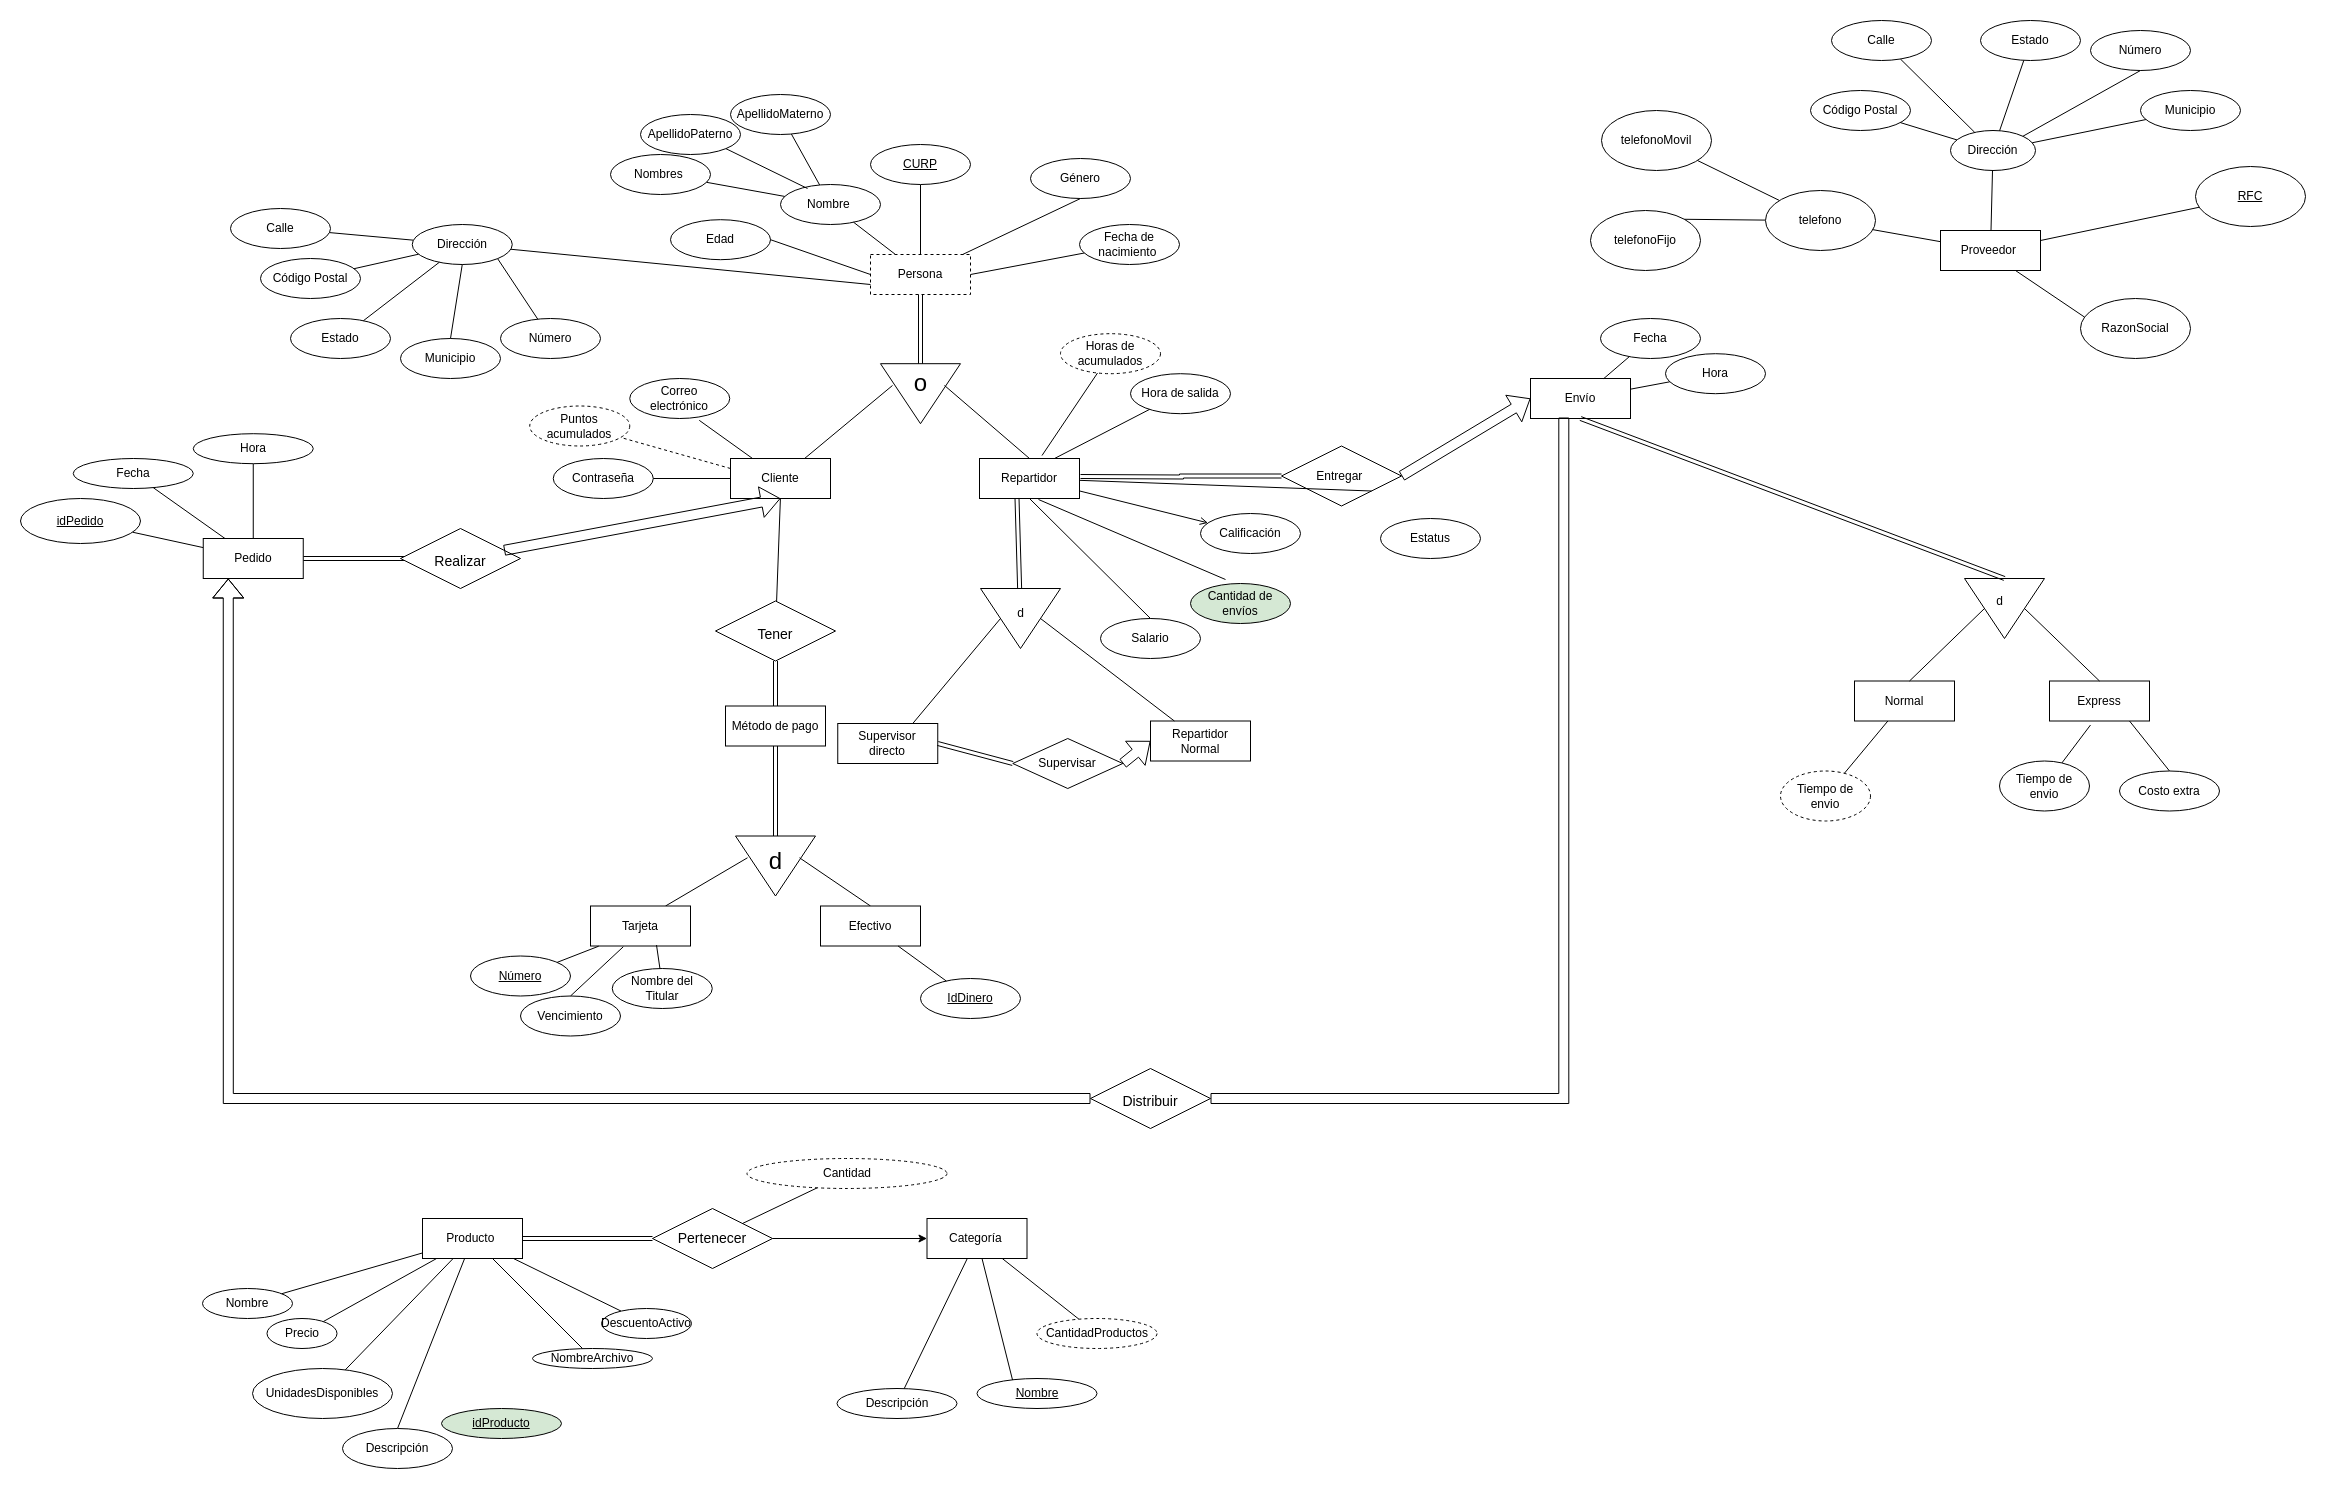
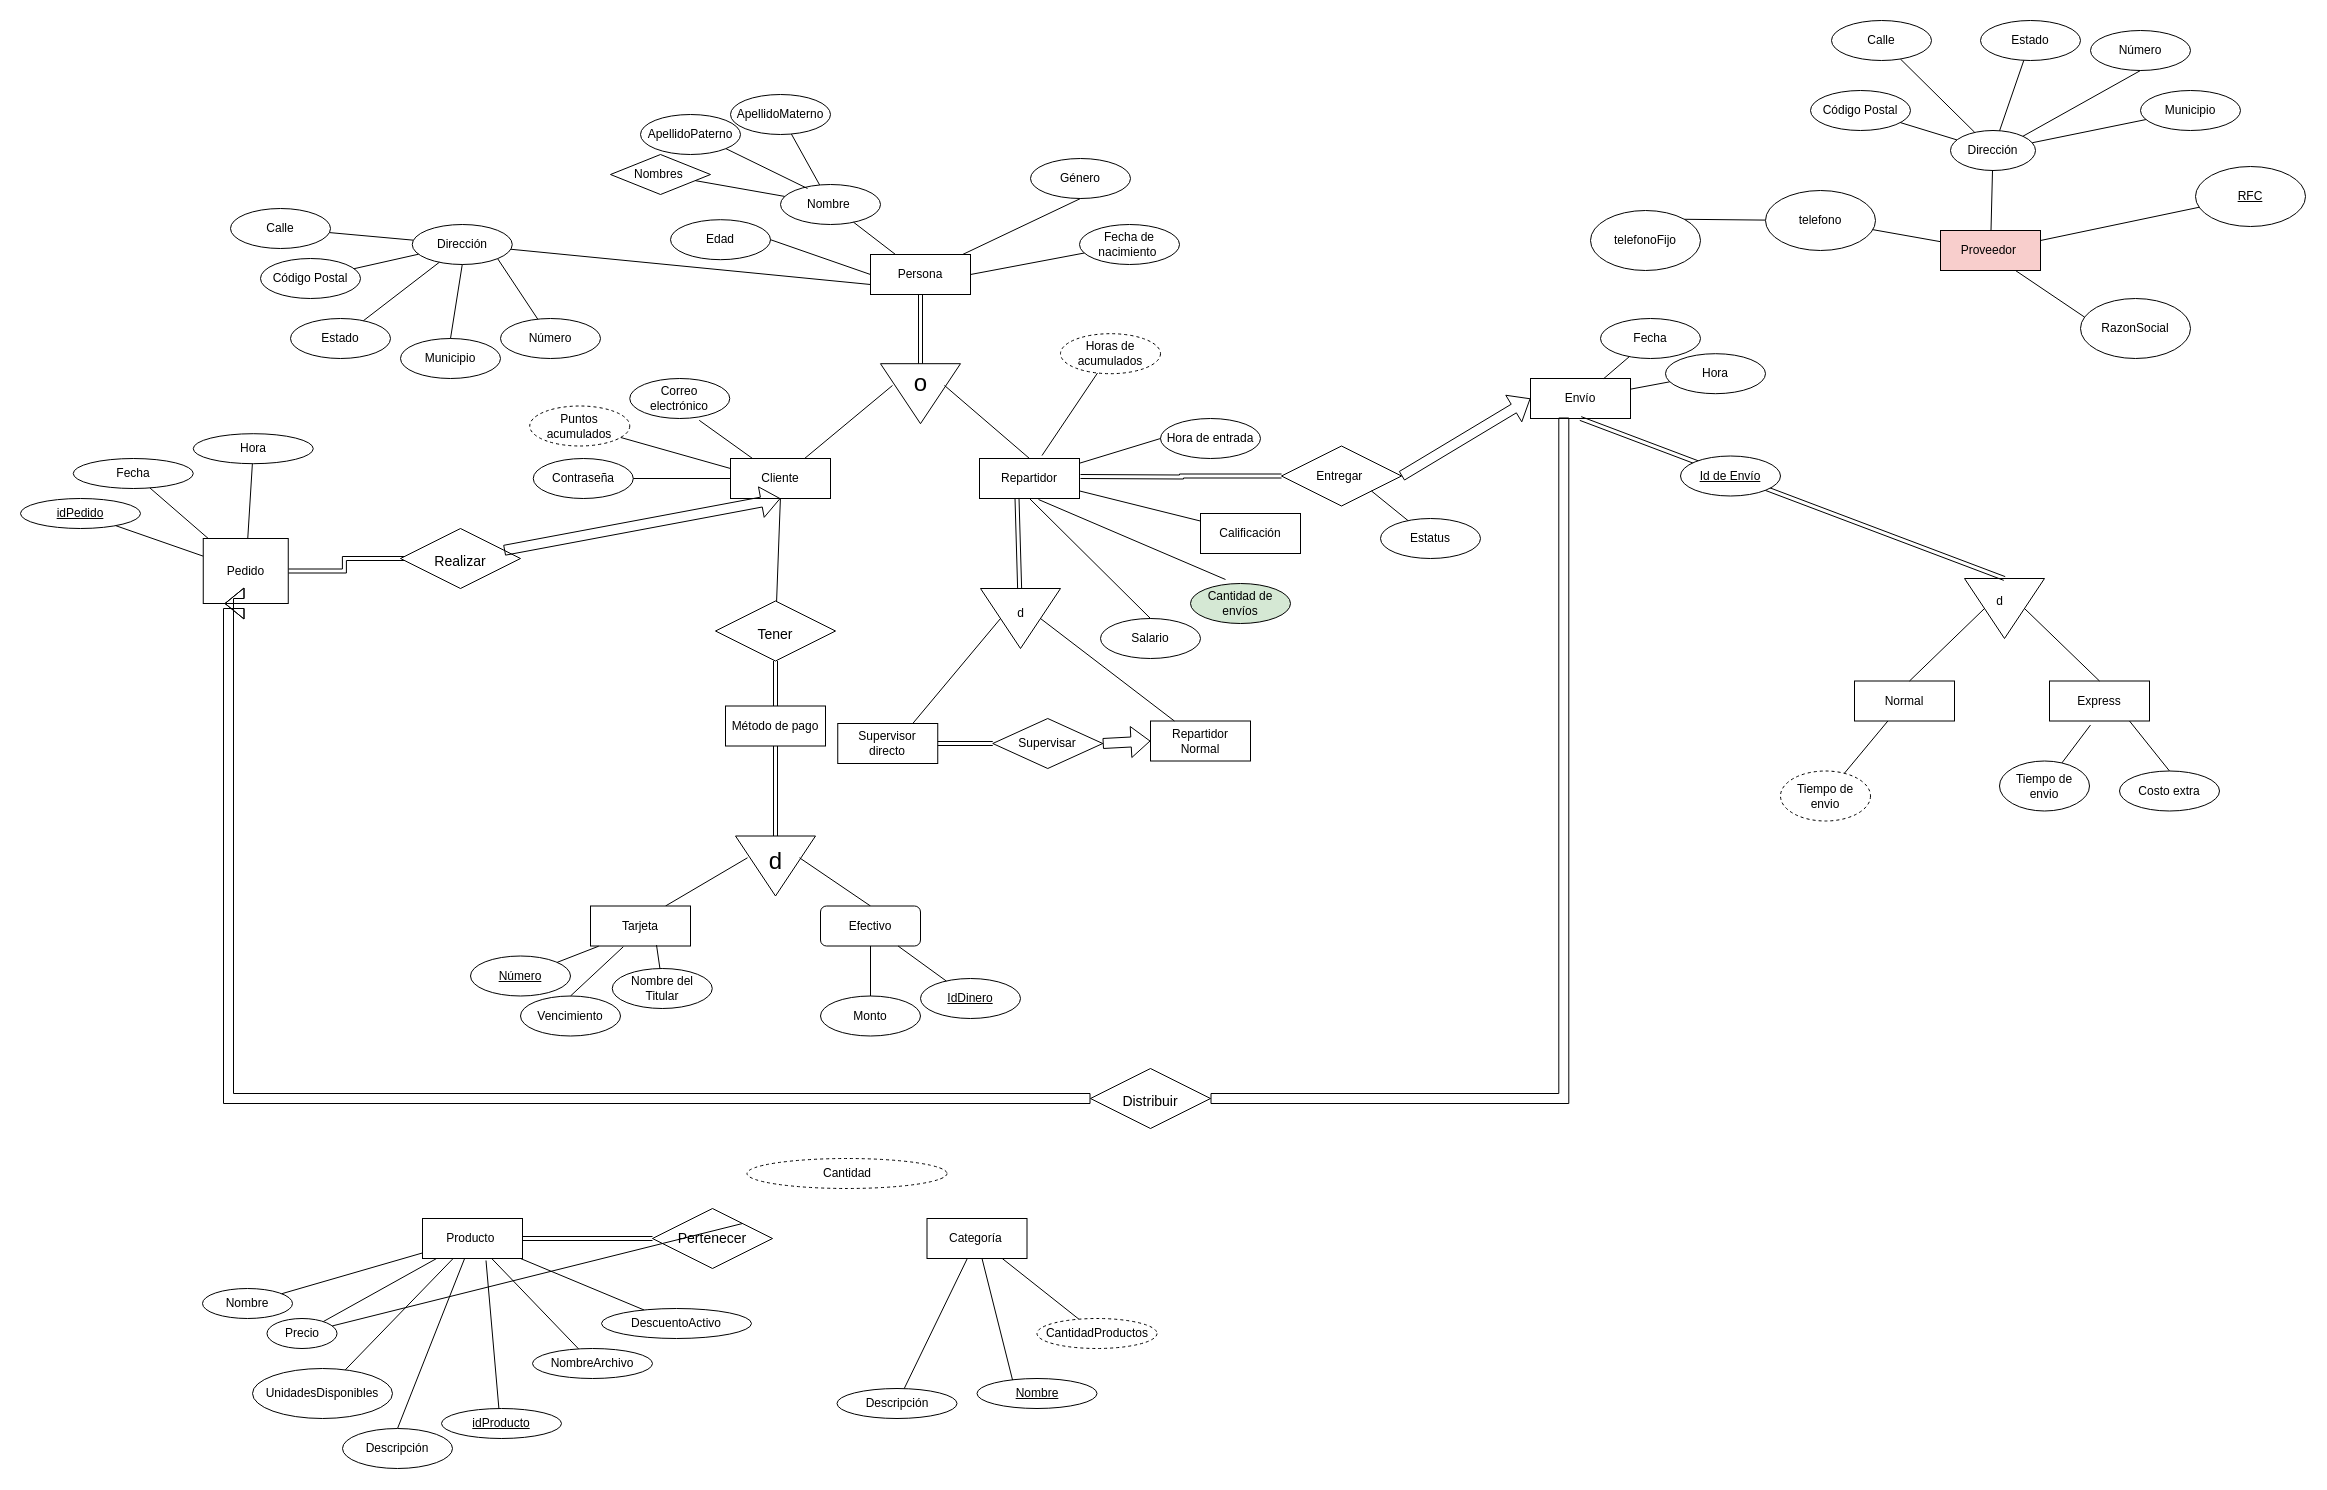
node "telefonoMovil": removed
node "CURP": removed
node "Nombres": shape ellipse -> diamond
edge "telefonoMovil" -- "telefono": removed
edge "CURP" -- "Persona": removed
node "Proveedor": fillcolor #ffffff -> #f8cecc
node "Persona": style dashed -> solid
node "Hora de salida": removed
edge "Hora de salida" -- "Repartidor": removed
node "Hora de entrada": added
edge "Hora de entrada" -- "Repartidor": added
edge "Puntos acumulados" -- "Cliente": style dashed -> solid
node "Id de Envío": added
node "Contraseña": moved (603, 479) -> (583, 479)
edge "Entregar" -- "Repartidor": now "Entregar" -- "Estatus"
node "idPedido": size 120x45 -> 120x30
edge "Repartidor" -> "Calificación": arrowhead open -> none
node "Calificación": shape ellipse -> rectangle
node "Pedido": size 100x40 -> 85x65
node "Supervisar": moved (1068, 764) -> (1048, 744)
node "Efectivo": shape rectangle -> rounded rectangle
edge "Efectivo" -- "Monto": added
node "Monto": added
edge "Cantidad" -- "Pertenecer": now "Precio" -- "Pertenecer"
edge "Pertenecer" -> "Categoría": removed
node "DescuentoActivo": size 90x30 -> 150x30
edge "Producto" -- "idProducto": added
node "NombreArchivo": size 120x20 -> 120x30
node "idProducto": fillcolor #d5e8d4 -> #ffffff
